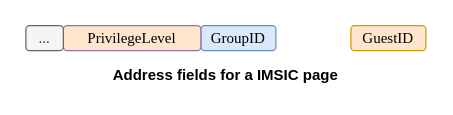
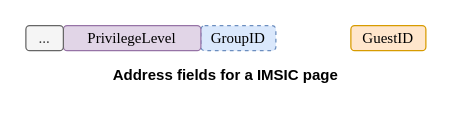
node "PrivilegeLevel": fillcolor #ffe6cc -> #e1d5e7
node "GroupID": style solid -> dashed
